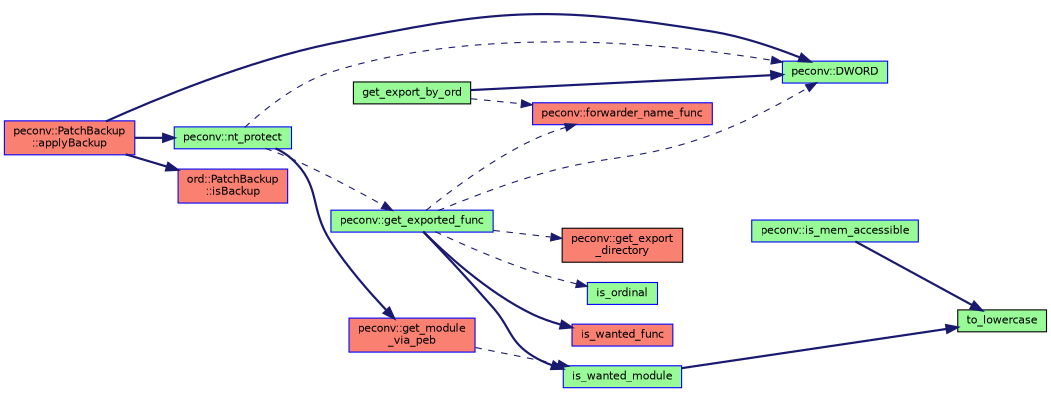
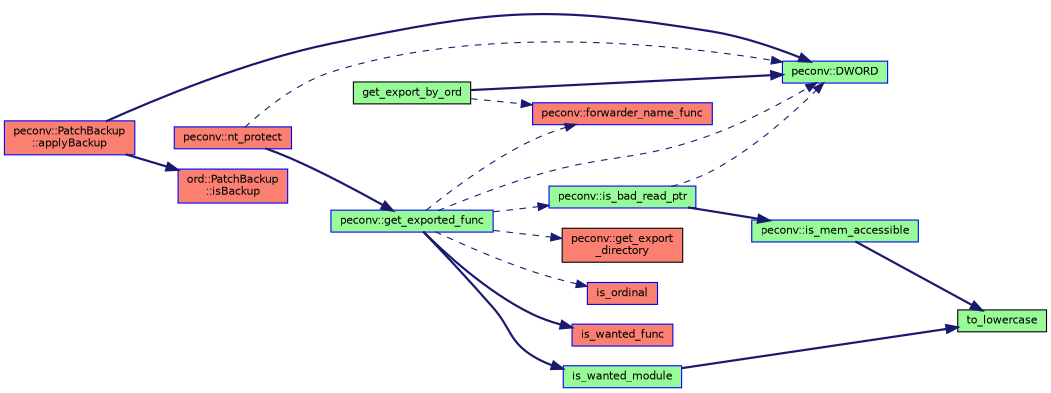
edge "peconv::PatchBackup ::applyBackup" -> "peconv::nt_protect": removed
node "peconv::nt_protect": fillcolor palegreen -> salmon
edge "peconv::nt_protect" -> "peconv::get_exported_func": style dashed -> bold
node "peconv::is_bad_read_ptr": added
node "is_ordinal": fillcolor palegreen -> salmon
node "peconv::get_module _via_peb": removed
